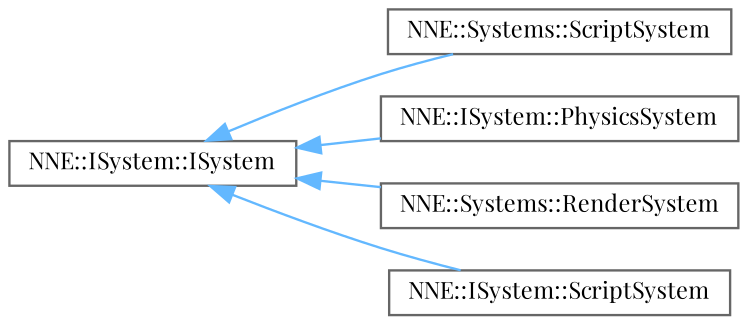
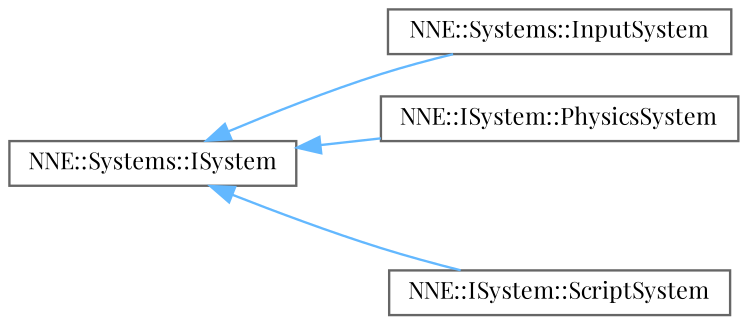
node "NNE::Systems::ScriptSystem": label "NNE::Systems::ScriptSystem" -> "NNE::Systems::InputSystem"
node "NNE::ISystem::ISystem": label "NNE::ISystem::ISystem" -> "NNE::Systems::ISystem"
node "NNE::Systems::RenderSystem": removed
